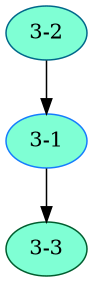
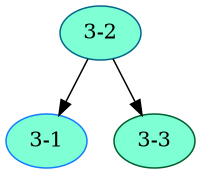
edge "3-1" -> "3-3": now "3-2" -> "3-3"
